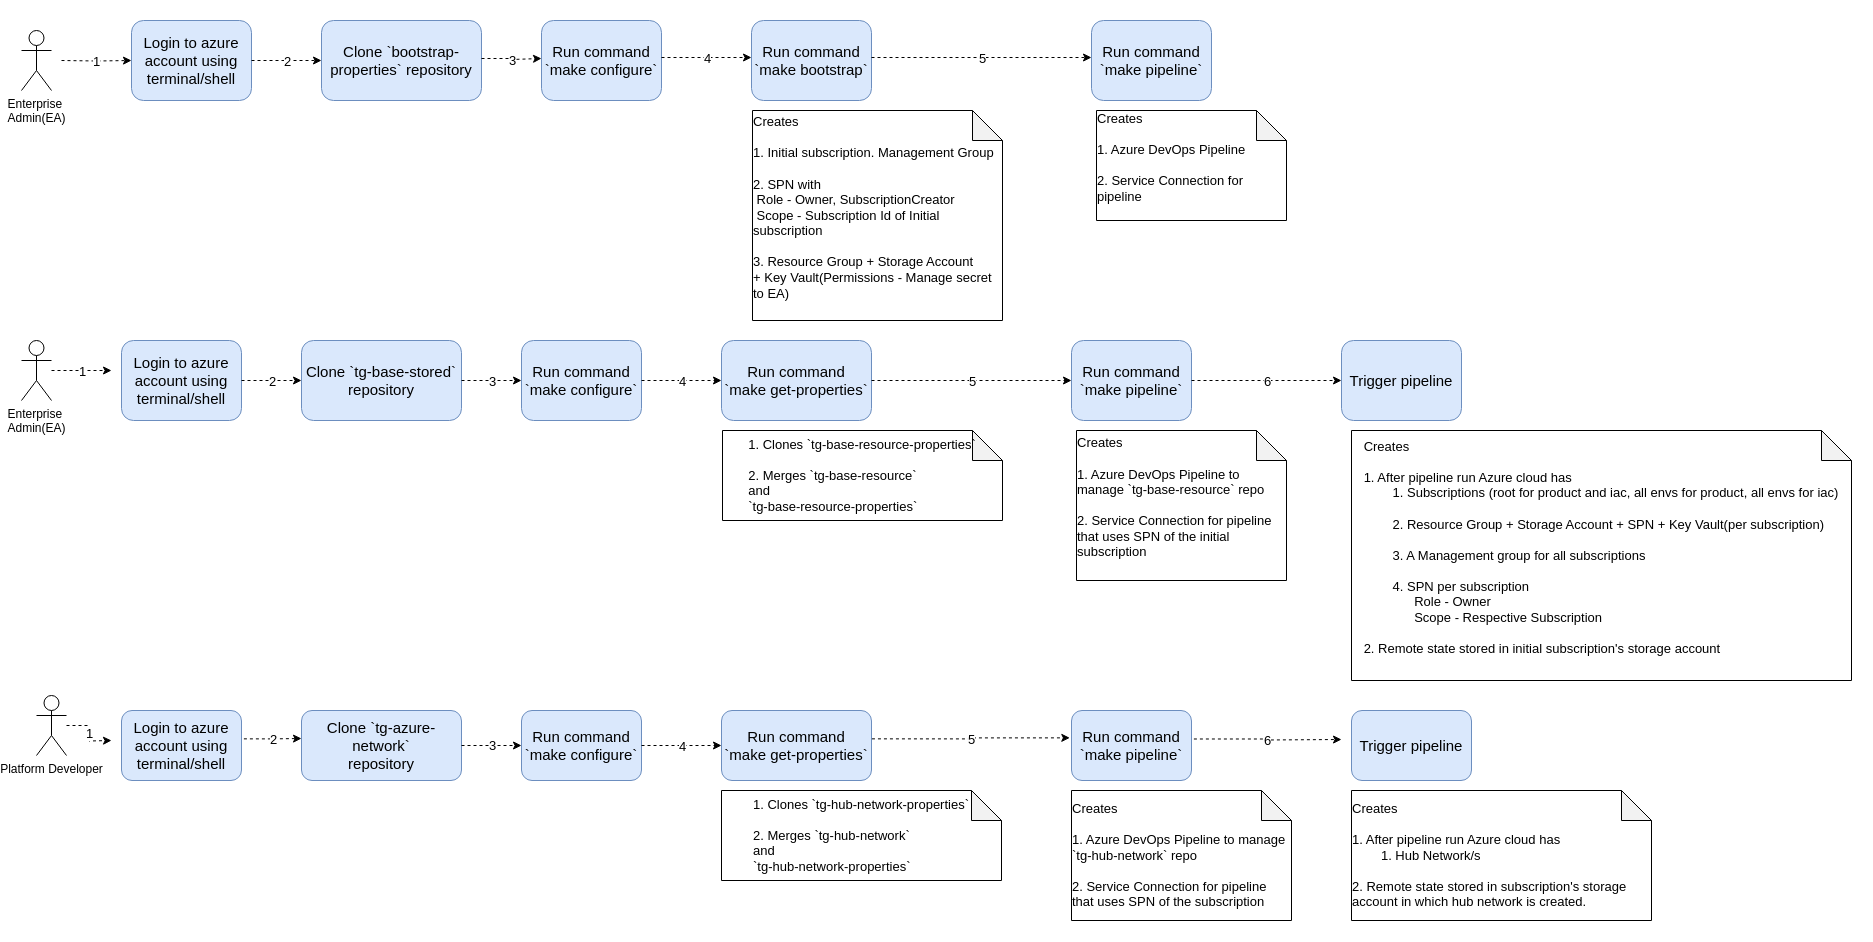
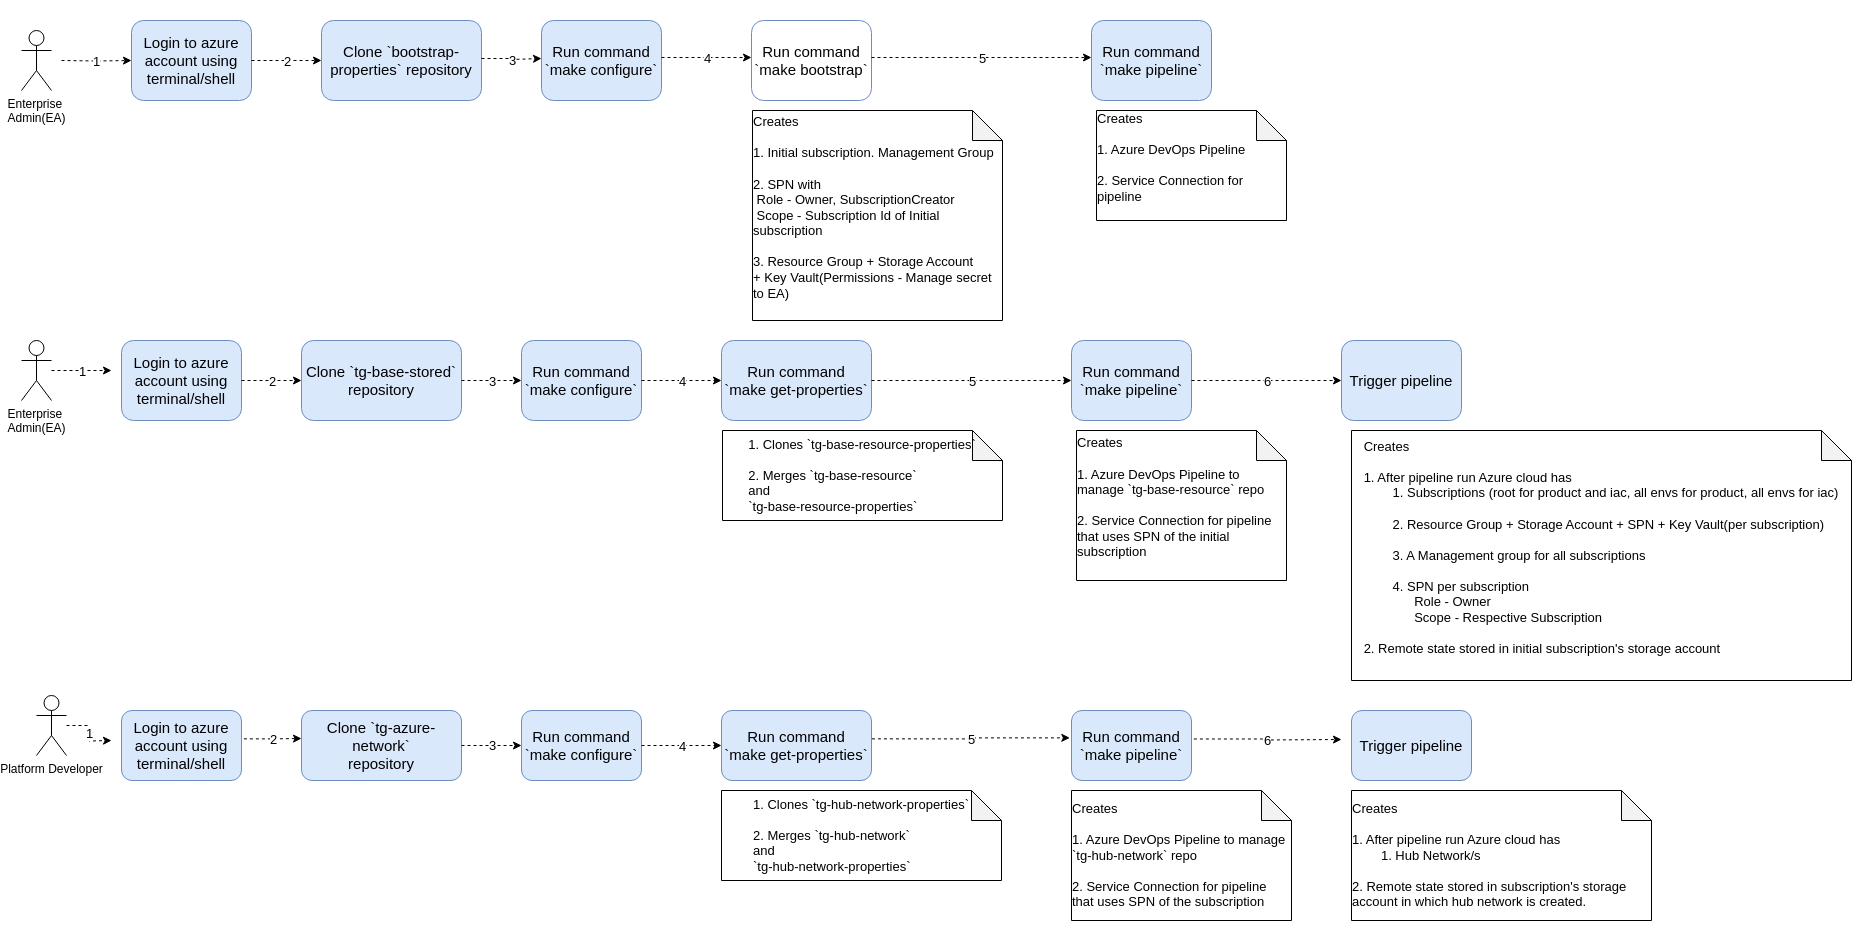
node "Run command `make bootstrap`": fillcolor #dae8fc -> #ffffff
